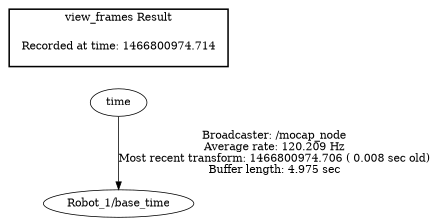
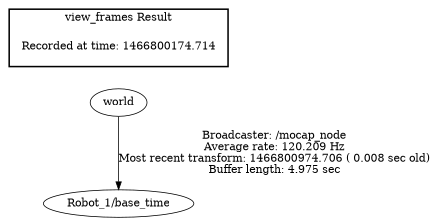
node "Recorded at time: 1466800974.714": label "Recorded at time: 1466800974.714" -> "Recorded at time: 1466800174.714"
node "time": label "time" -> "world"
